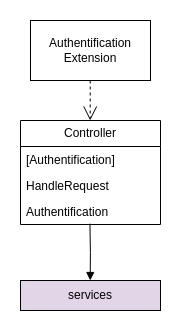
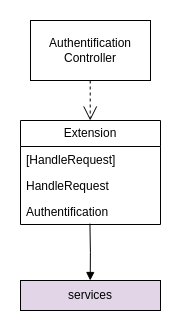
node "Authentification Extension": label "Authentification Extension" -> "Authentification Controller"
node "Controller": label "Controller" -> "Extension"
node "[Authentification]": label "[Authentification]" -> "[HandleRequest]"
